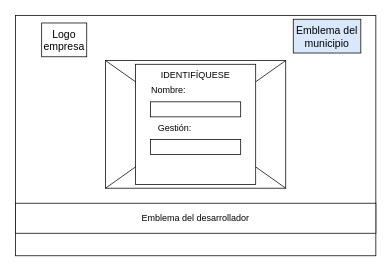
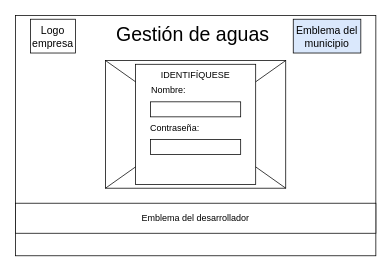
node "Gestión de aguas": added
node "Logoempresa": moved (64, 40) -> (53, 36)
node "Gestión:": label "Gestión:" -> "Contraseña:"
